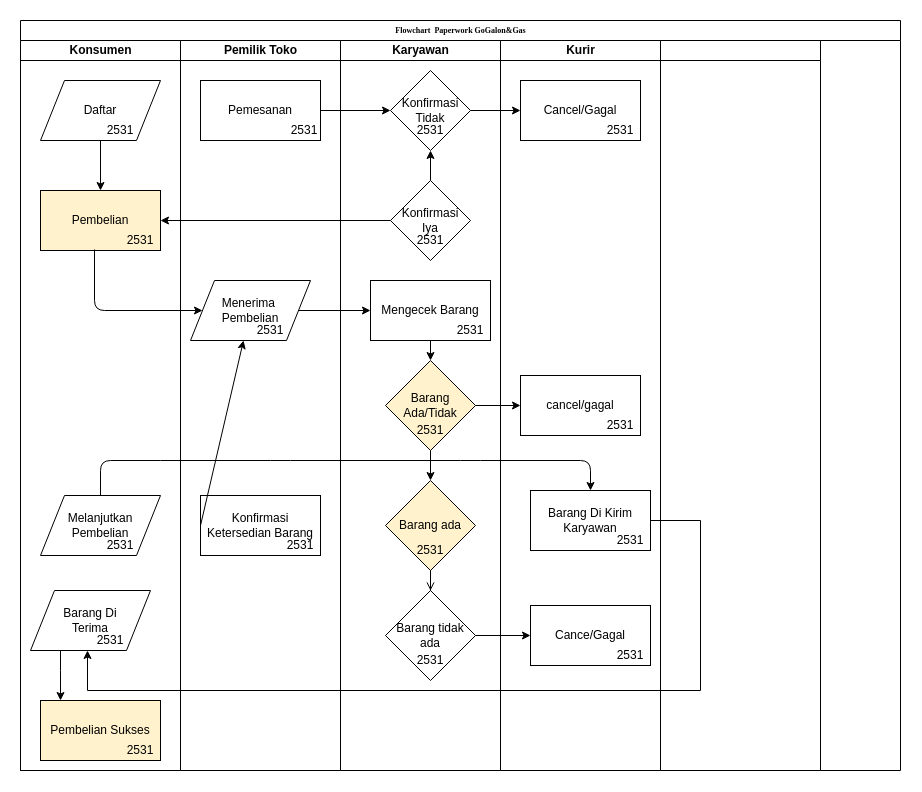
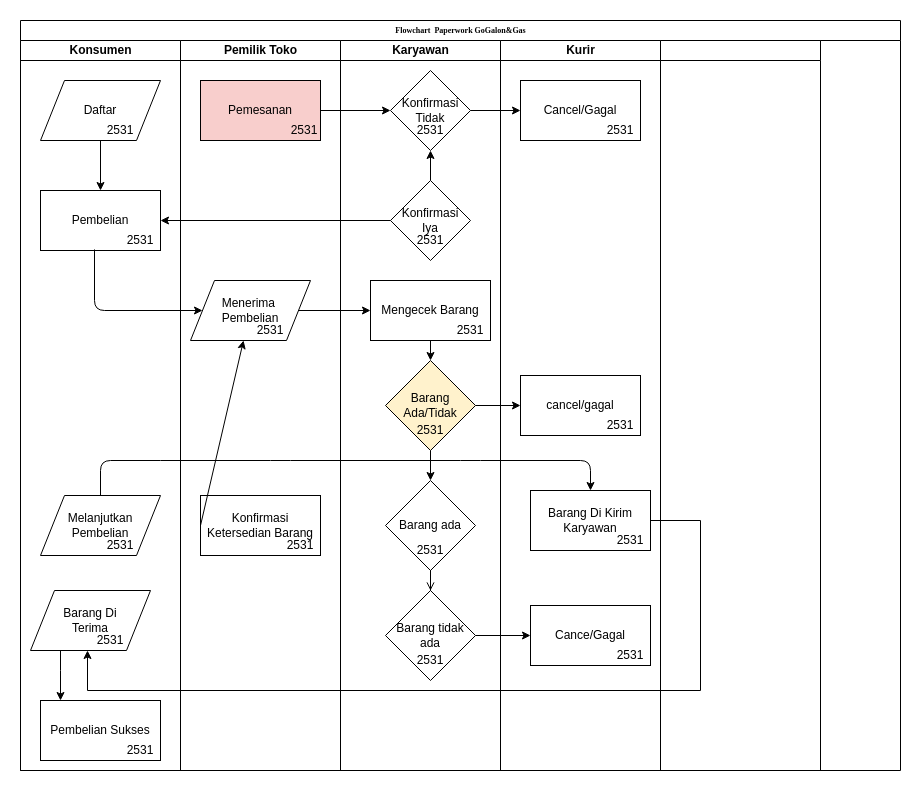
node "Pemesanan": fillcolor #ffffff -> #f8cecc
node "Pembelian": fillcolor #fff2cc -> #ffffff
node "Barang ada": fillcolor #fff2cc -> #ffffff
node "Pembelian Sukses": fillcolor #fff2cc -> #ffffff
